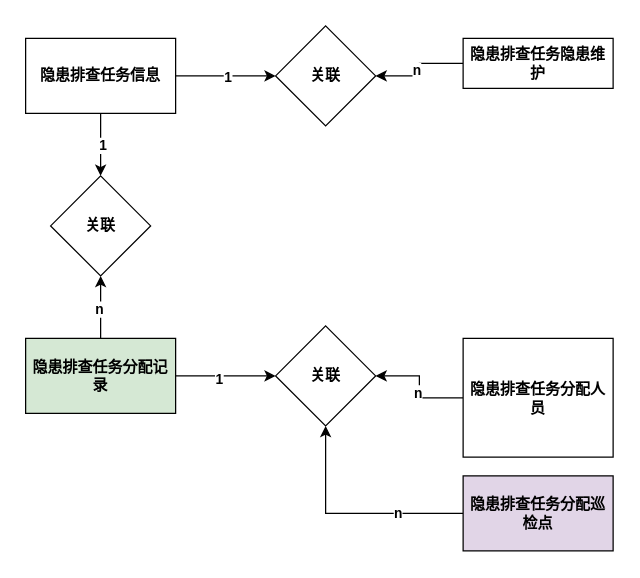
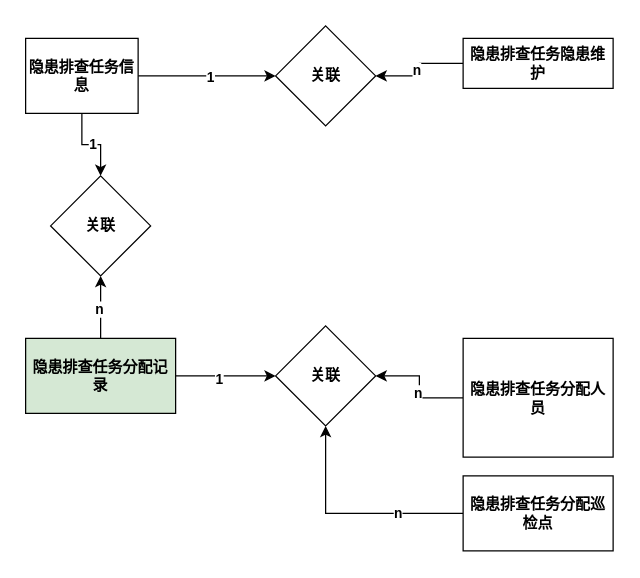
node "隐患排查任务信息": size 150x75 -> 113x75
node "隐患排查任务分配巡检点": fillcolor #e1d5e7 -> #ffffff
